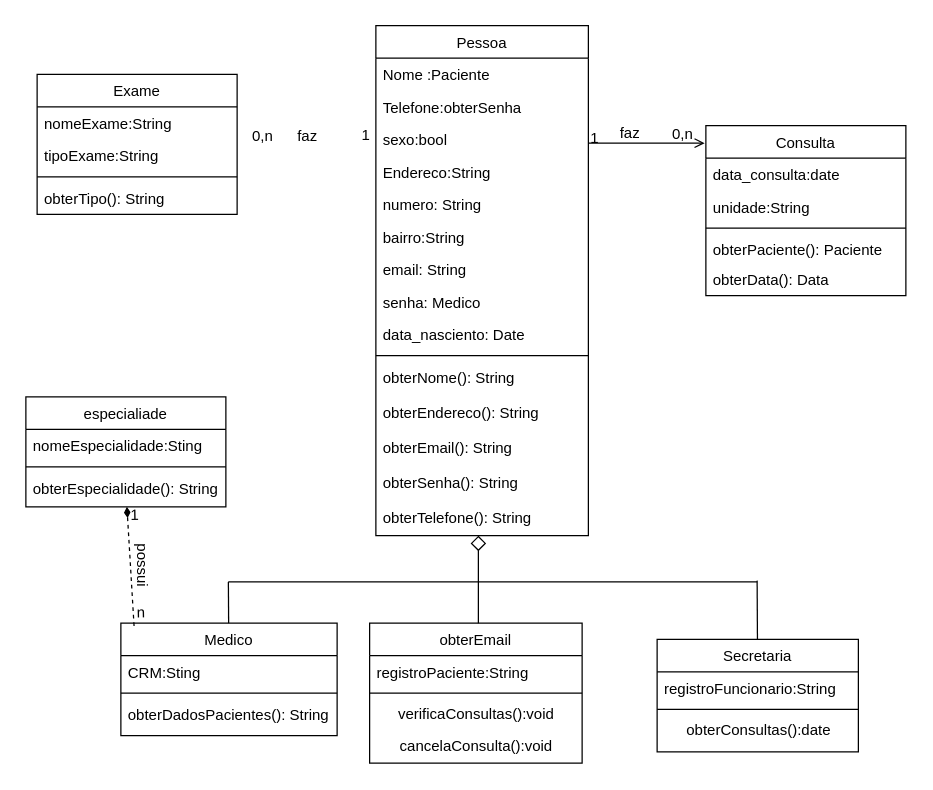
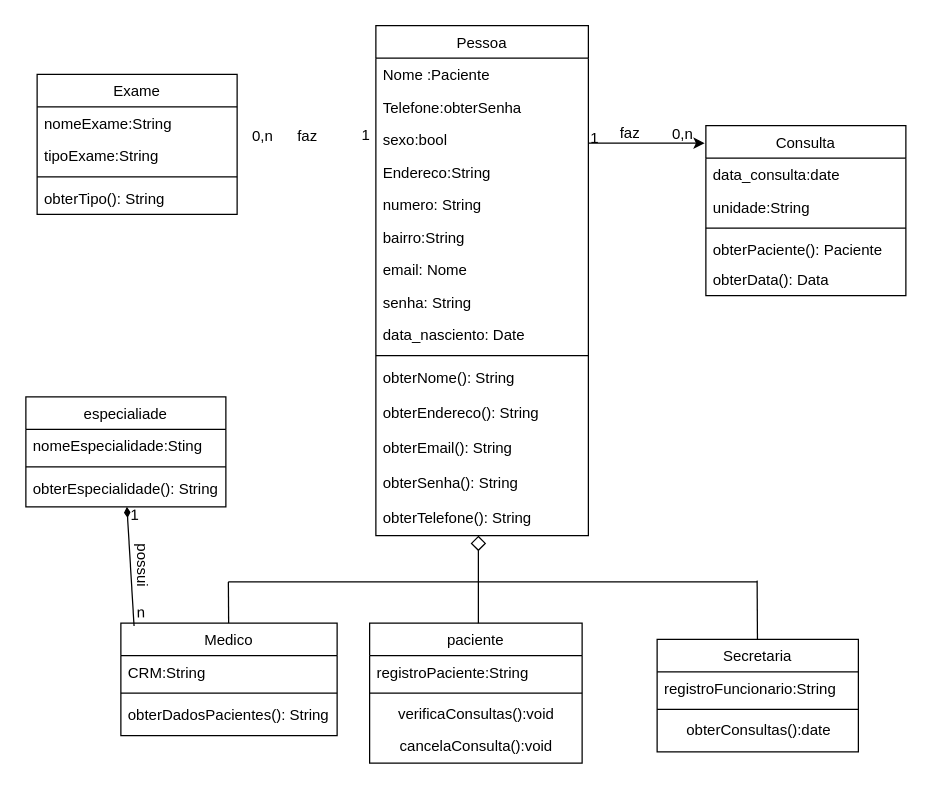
edge "Pessoa" -> "Consulta": arrowhead open -> classic
node "email: String": label "email: String" -> "email: Nome"
node "senha: Medico": label "senha: Medico" -> "senha: String"
edge "Medico" -> "obterEspecialidade(): String": style dashed -> solid
node "obterEmail": label "obterEmail" -> "paciente"
node "CRM:Sting": label "CRM:Sting" -> "CRM:String"
